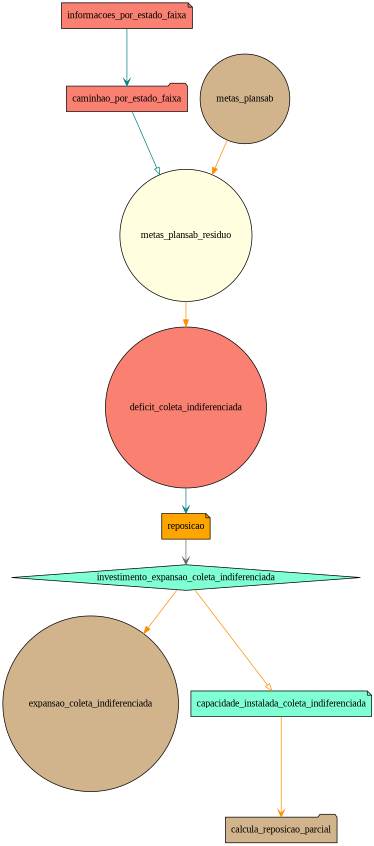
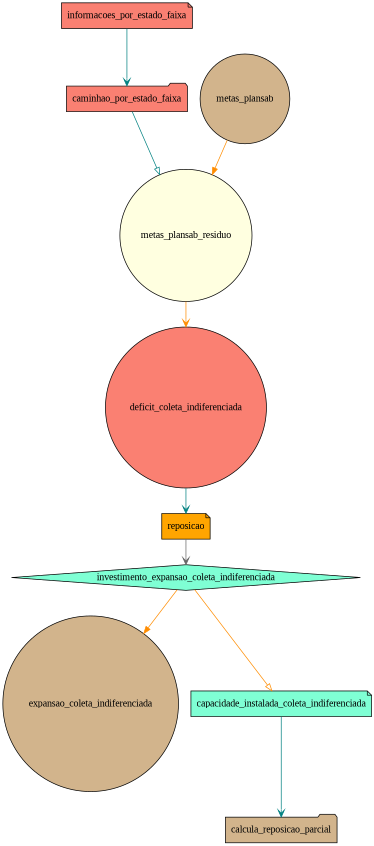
edge "metas_plansab_residuo" -> "deficit_coleta_indiferenciada": arrowhead normal -> vee
edge "capacidade_instalada_coleta_indiferenciada" -> "calcula_reposicao_parcial": color darkorange -> teal
